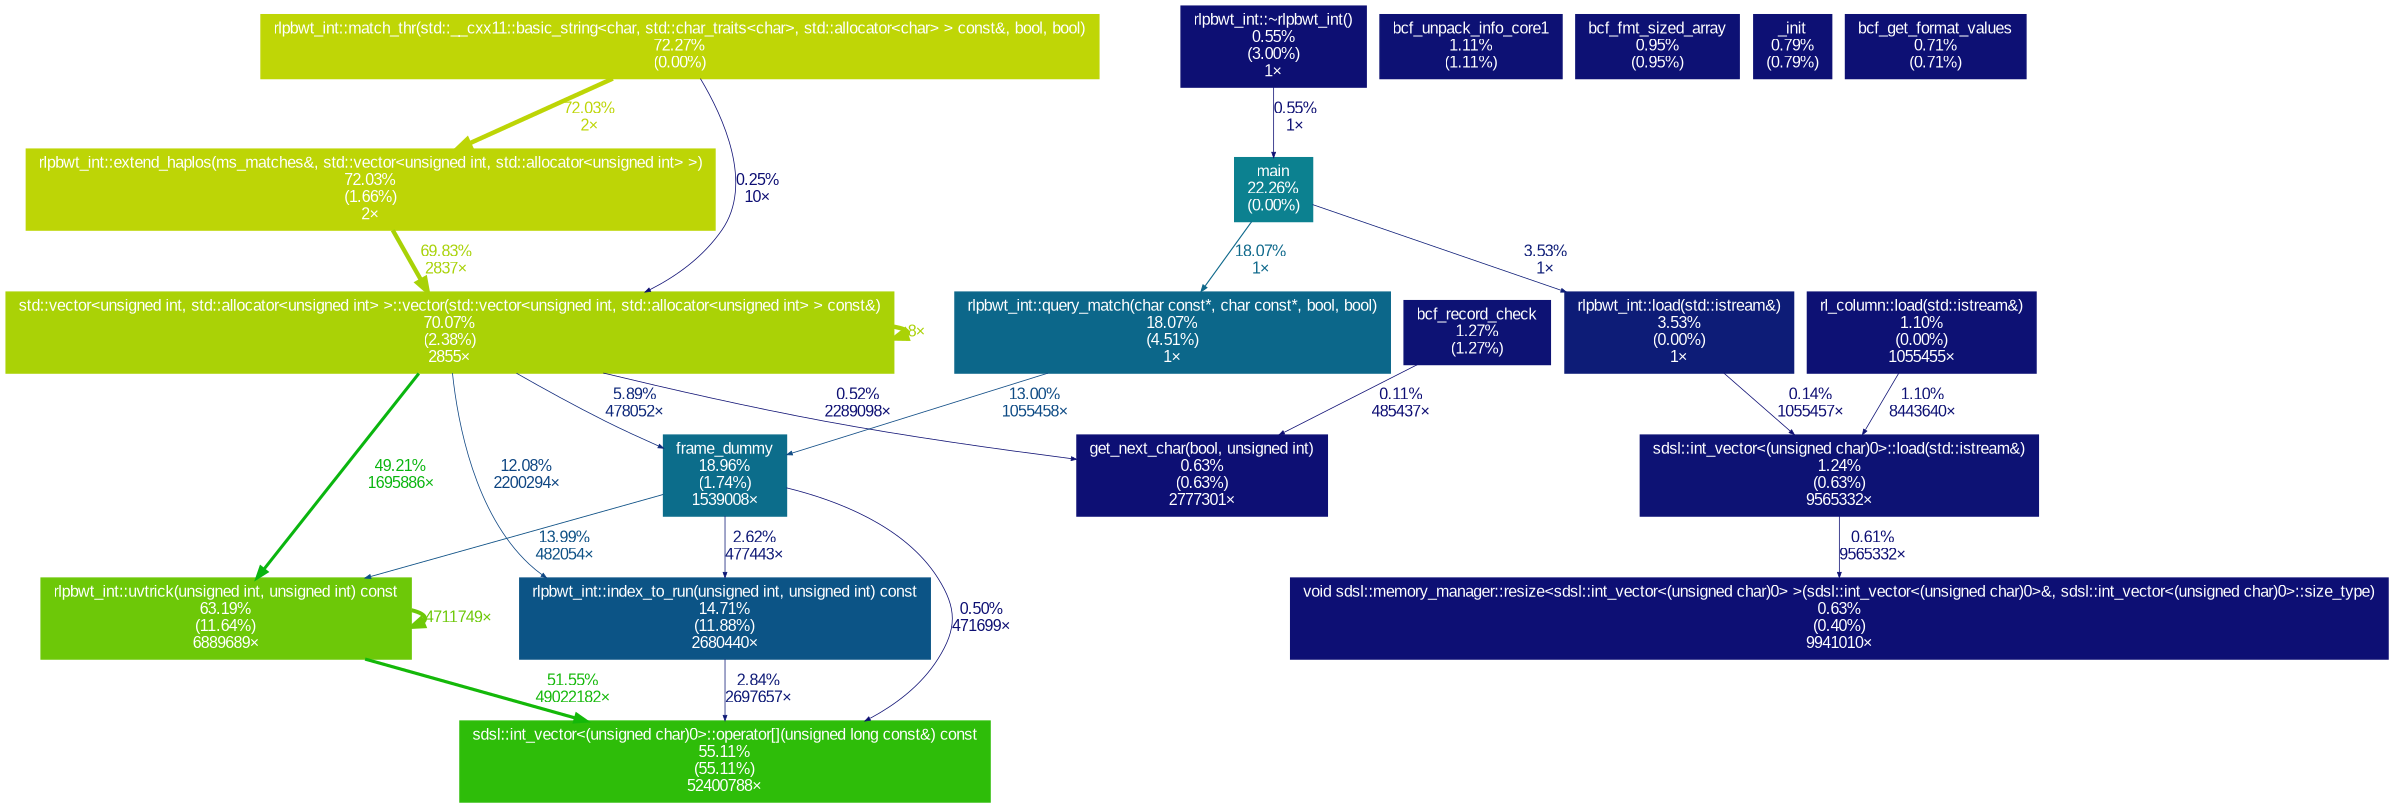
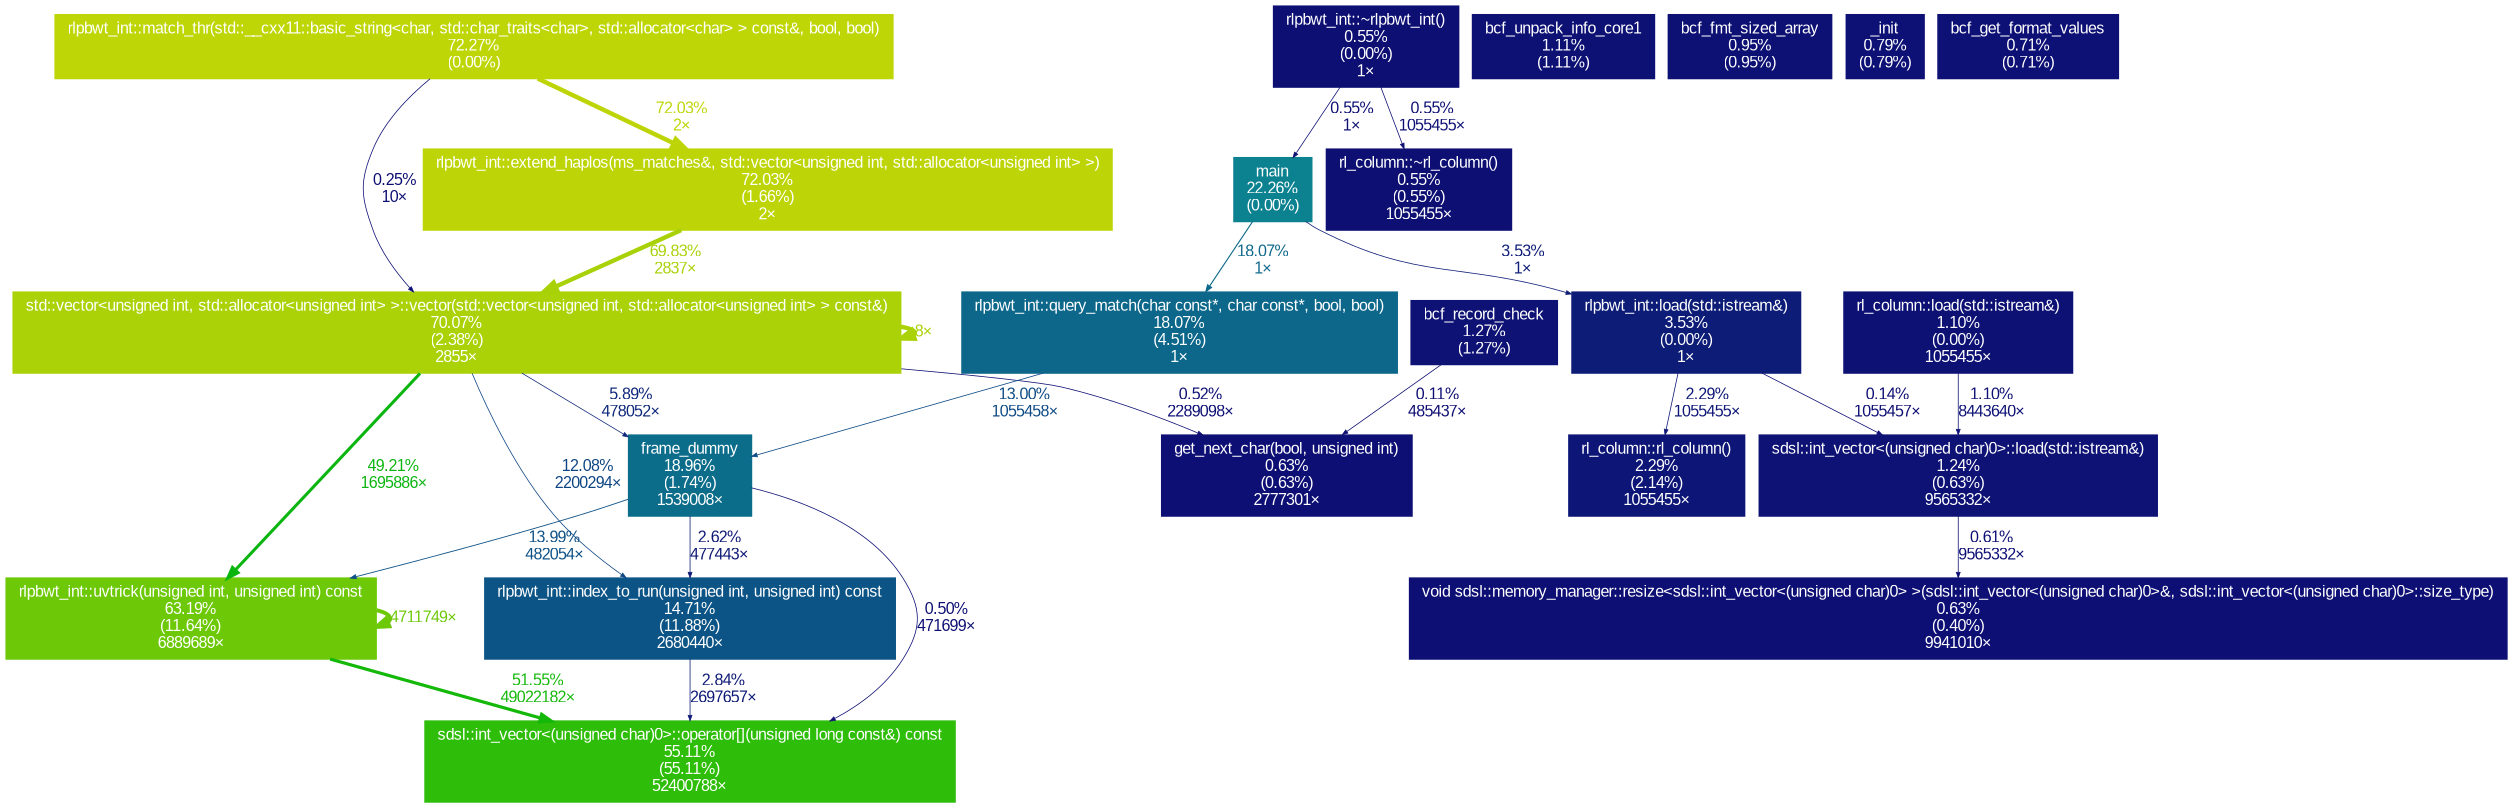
node "rlpbwt_int::~rlpbwt_int() 0.55% (3.00%) 1×": label "rlpbwt_int::~rlpbwt_int() 0.55% (3.00%) 1×" -> "rlpbwt_int::~rlpbwt_int() 0.55% (0.00%) 1×"
node "rl_column::~rl_column() 0.55% (0.55%) 1055455×": added
node "rl_column::rl_column() 2.29% (2.14%) 1055455×": added
